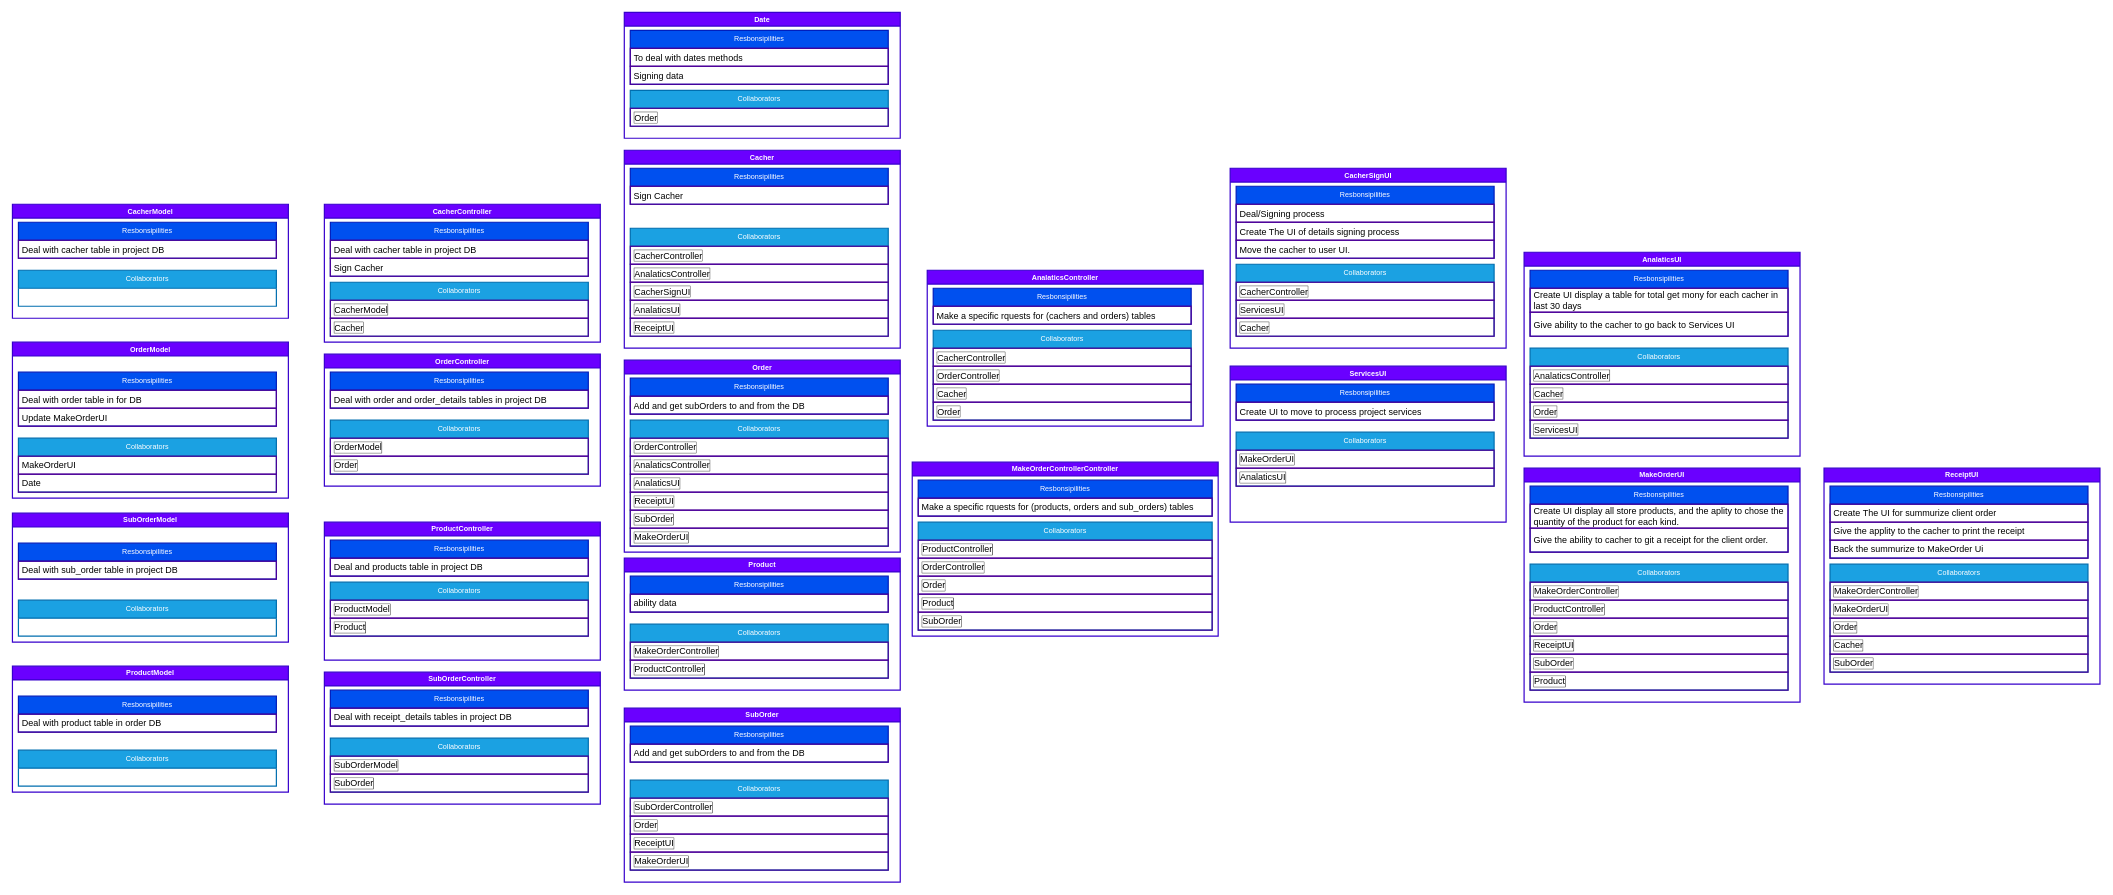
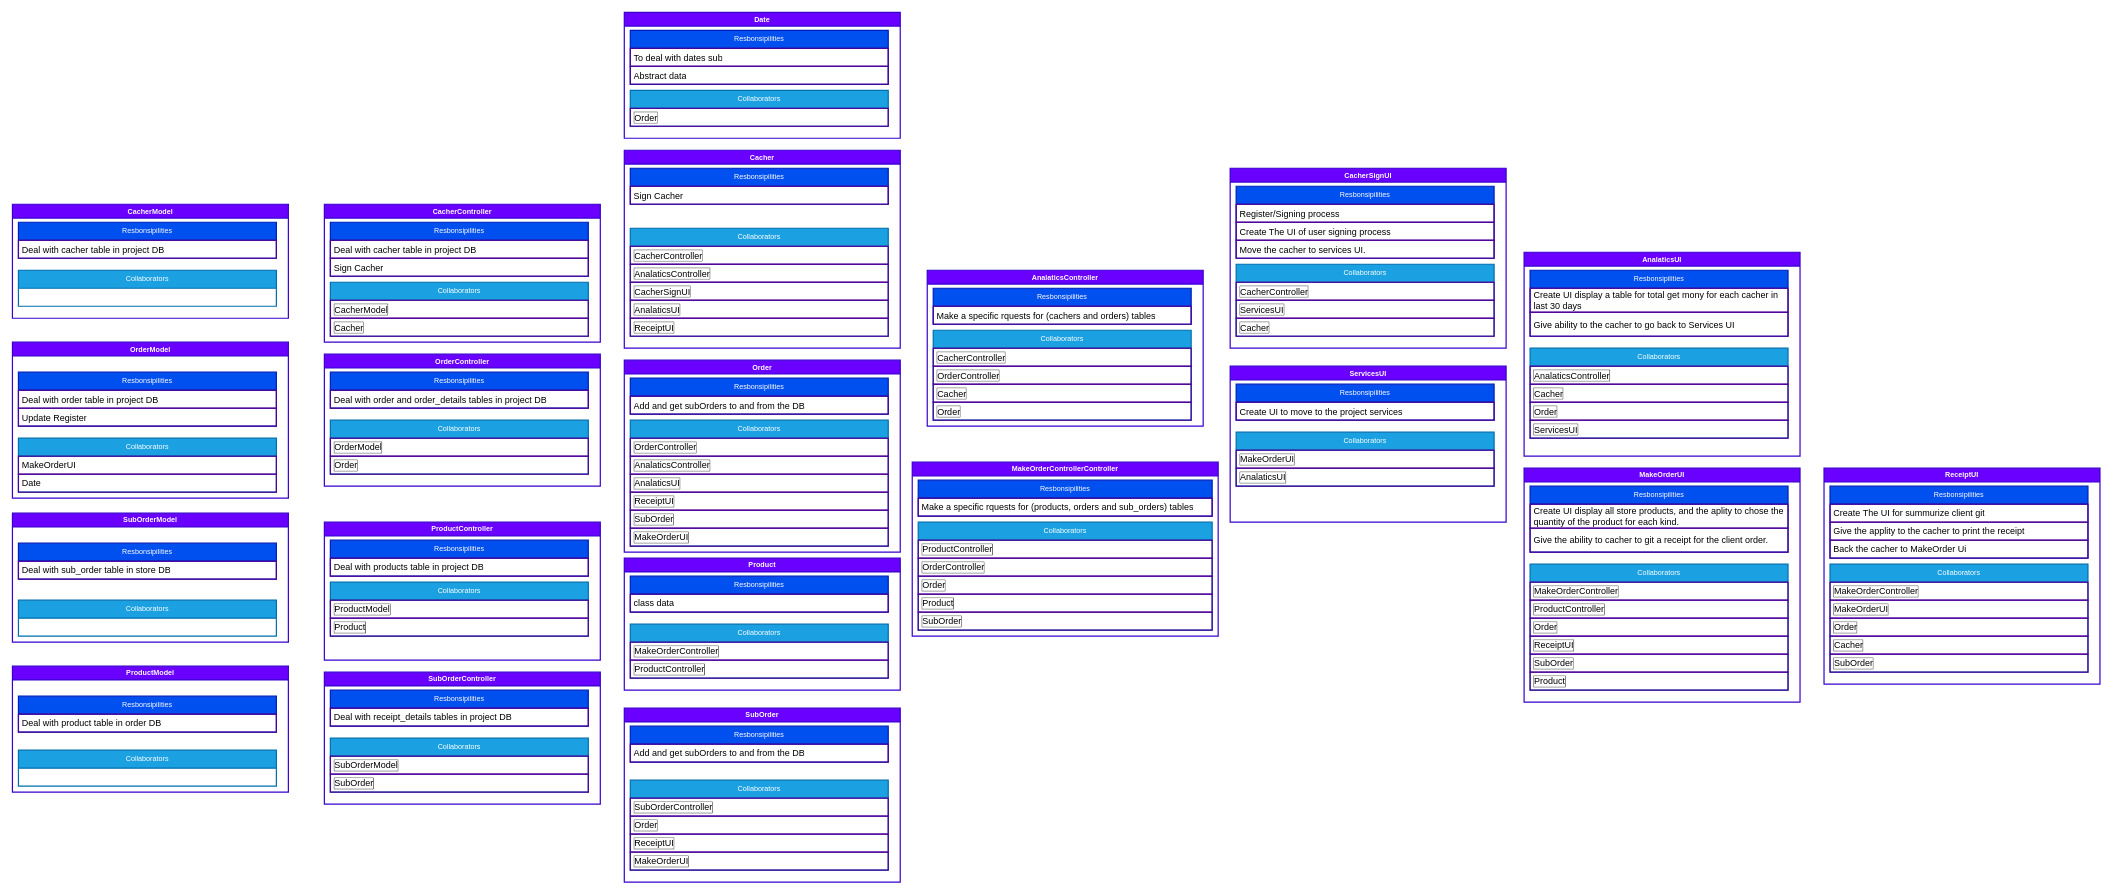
node "To deal with dates methods": label "To deal with dates methods" -> "To deal with dates sub"
node "Signing data": label "Signing data" -> "Abstract data"
node "Deal/Signing process": label "Deal/Signing process" -> "Register/Signing process"
node "Create The UI of details signing process": label "Create The UI of details signing process" -> "Create The UI of user signing process"
node "Move the cacher to user UI.": label "Move the cacher to user UI." -> "Move the cacher to services UI."
node "Deal with order table in for DB": label "Deal with order table in for DB" -> "Deal with order table in project DB"
node "Create UI to move to process project services": label "Create UI to move to process project services" -> "Create UI to move to the project services"
node "Update MakeOrderUI": label "Update MakeOrderUI" -> "Update Register"
node "Create The UI for summurize client order": label "Create The UI for summurize client order" -> "Create The UI for summurize client git"
node "Back the summurize to MakeOrder Ui": label "Back the summurize to MakeOrder Ui" -> "Back the cacher to MakeOrder Ui"
node "Deal and products table in project DB": label "Deal and products table in project DB" -> "Deal with products table in project DB"
node "Deal with sub_order table in project DB": label "Deal with sub_order table in project DB" -> "Deal with sub_order table in store DB"
node "ability data": label "ability data" -> "class data"
